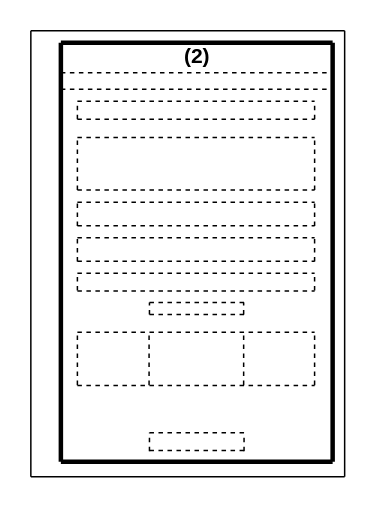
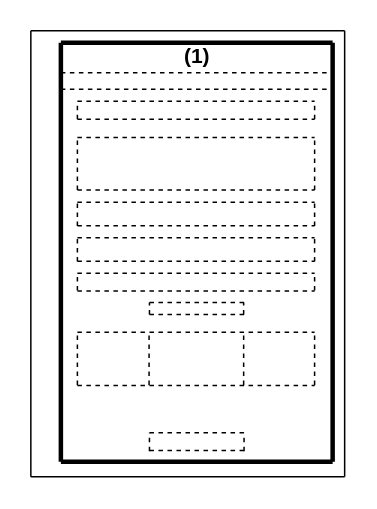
node "(2)": label "(2)" -> "(1)"
